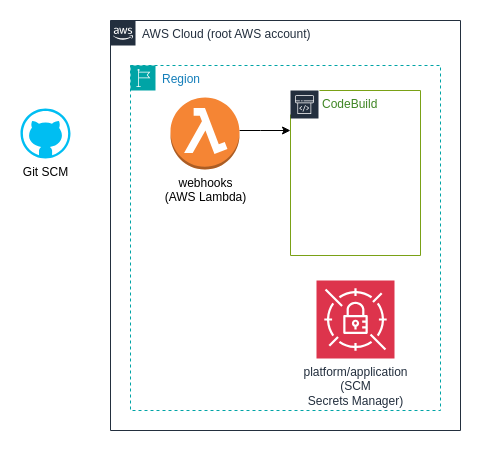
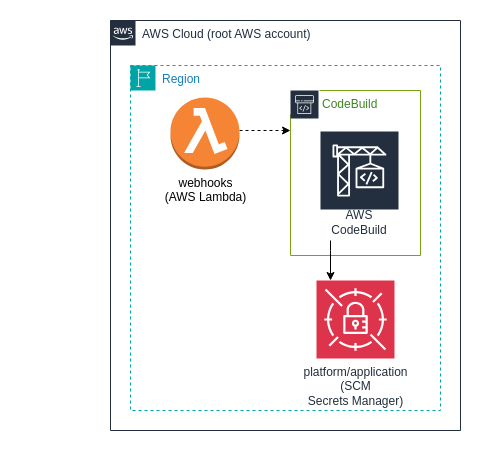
edge "webhooks (AWS Lambda)" -> "CodeBuild": style solid -> dashed
node "Git SCM": removed
node "AWS CodeBuild": added
edge "AWS CodeBuild" -> "platform/application (SCM Secrets Manager)": added
